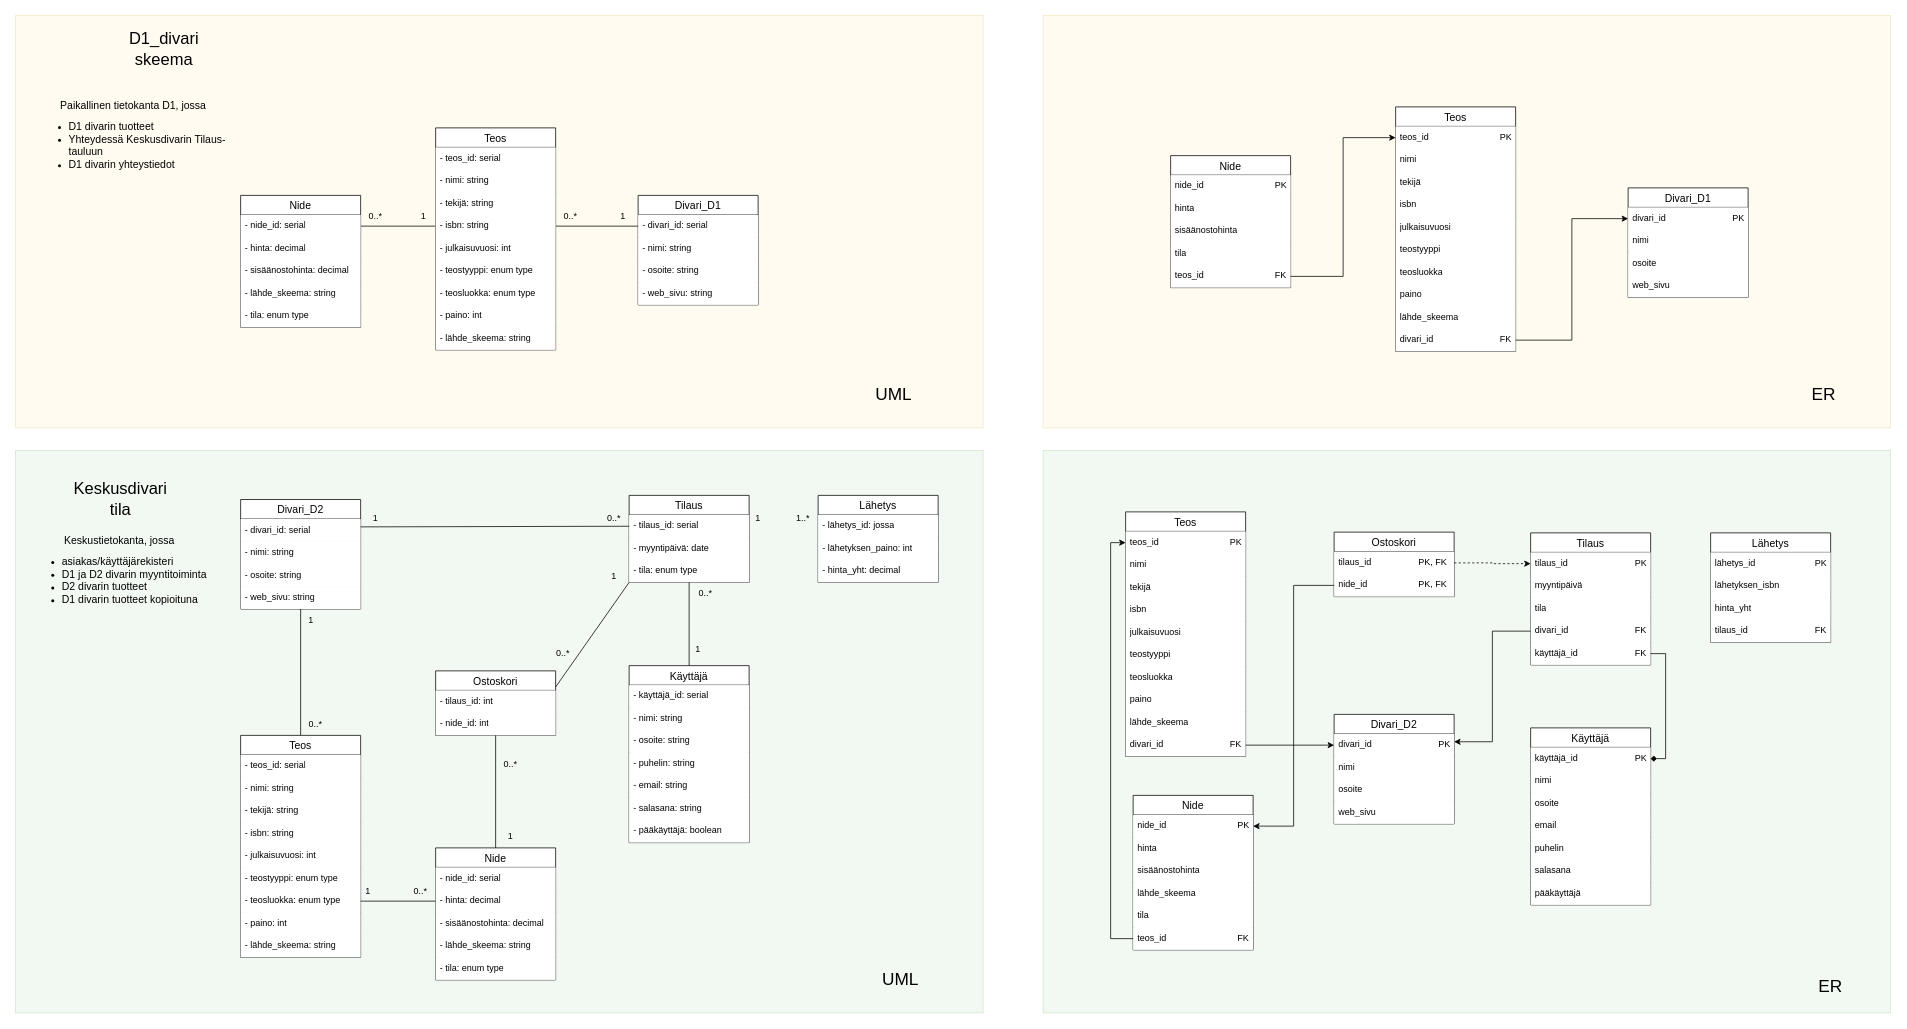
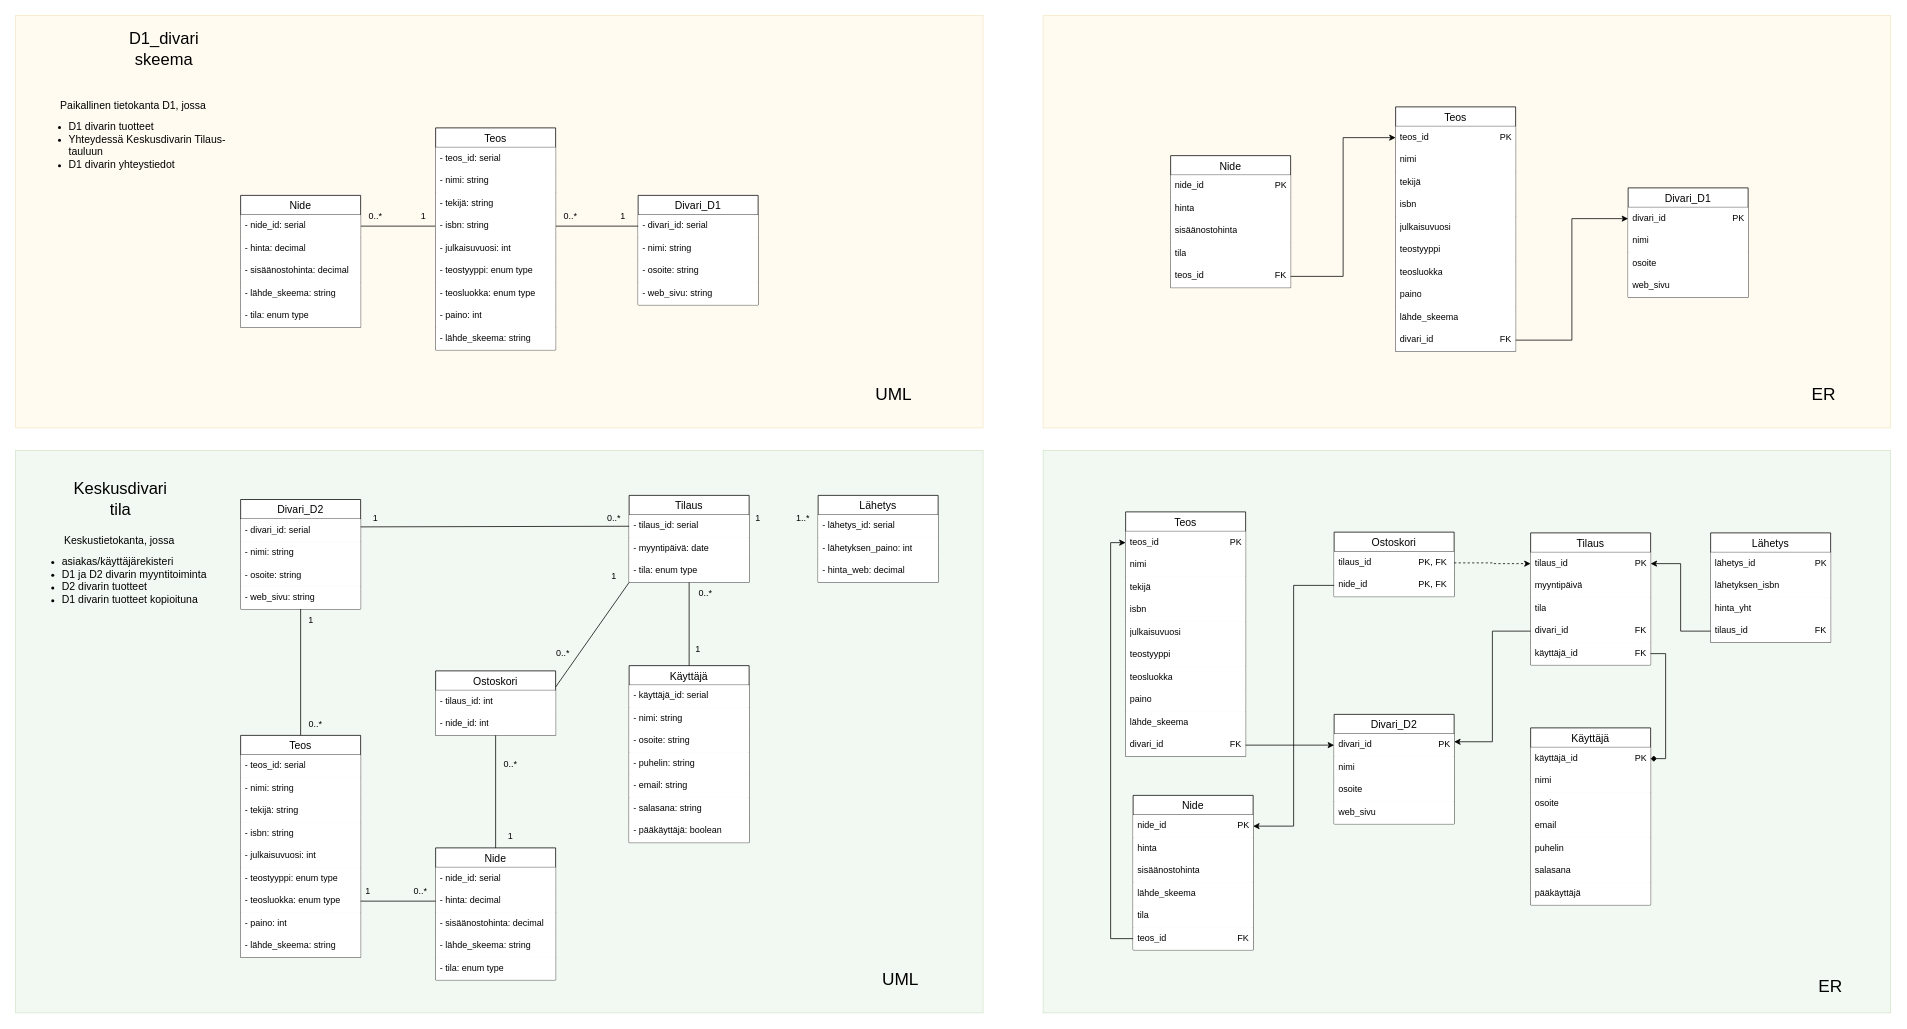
node "- lähetys_id: jossa": label "- lähetys_id: jossa" -> "- lähetys_id: serial"
node "- hinta_yht: decimal": label "- hinta_yht: decimal" -> "- hinta_web: decimal"
edge "tilaus_id FK" -> "tilaus_id PK": added
